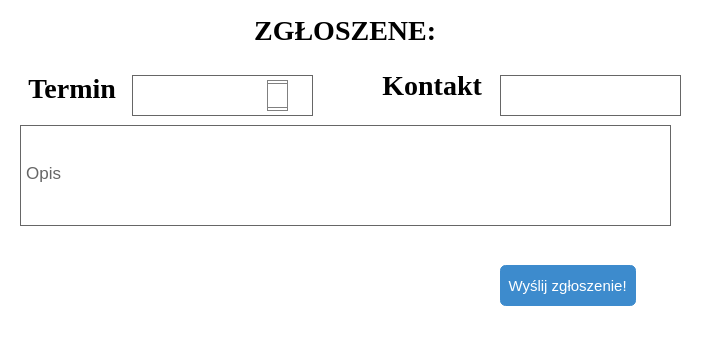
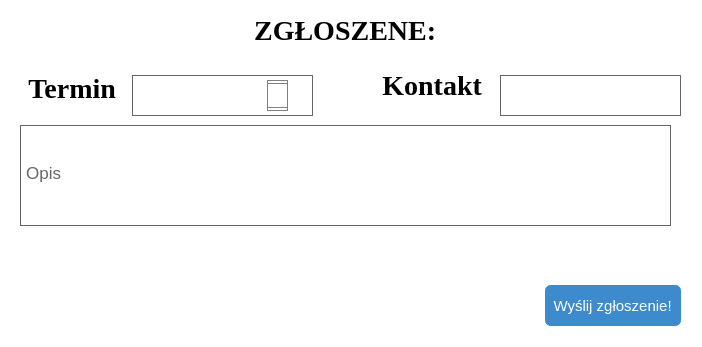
node "Wyślij zgłoszenie!": moved (568, 286) -> (613, 306)
